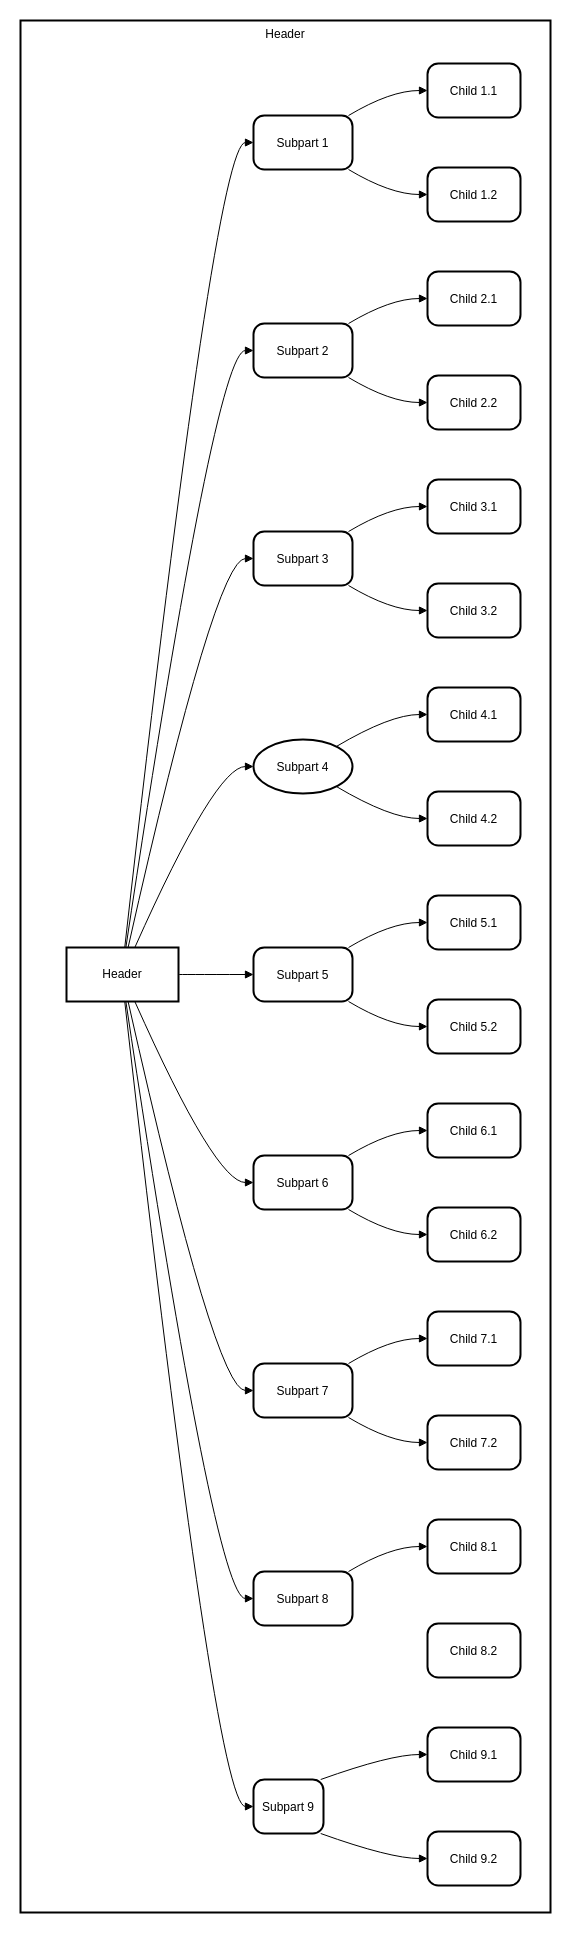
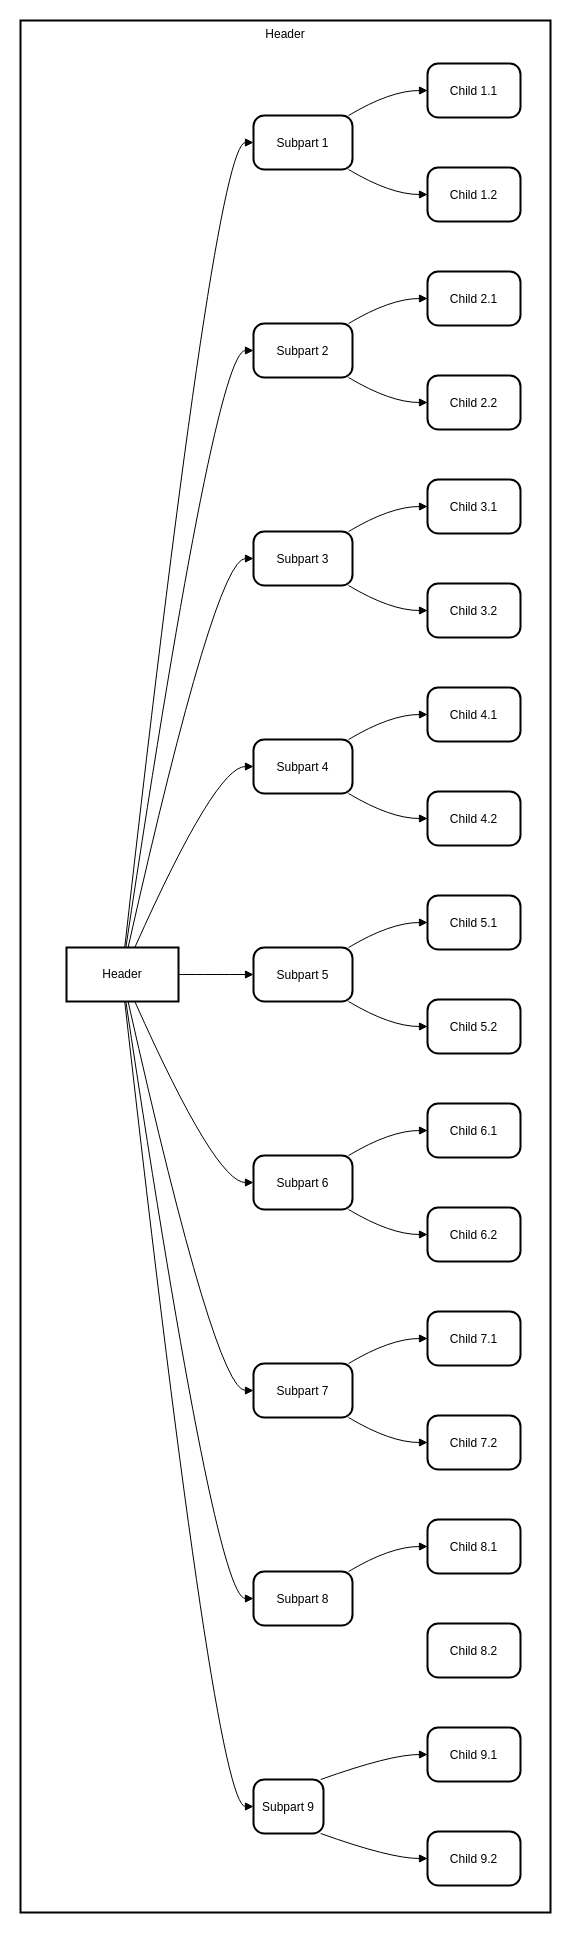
node "Subpart 4": shape ellipse -> rounded rectangle
